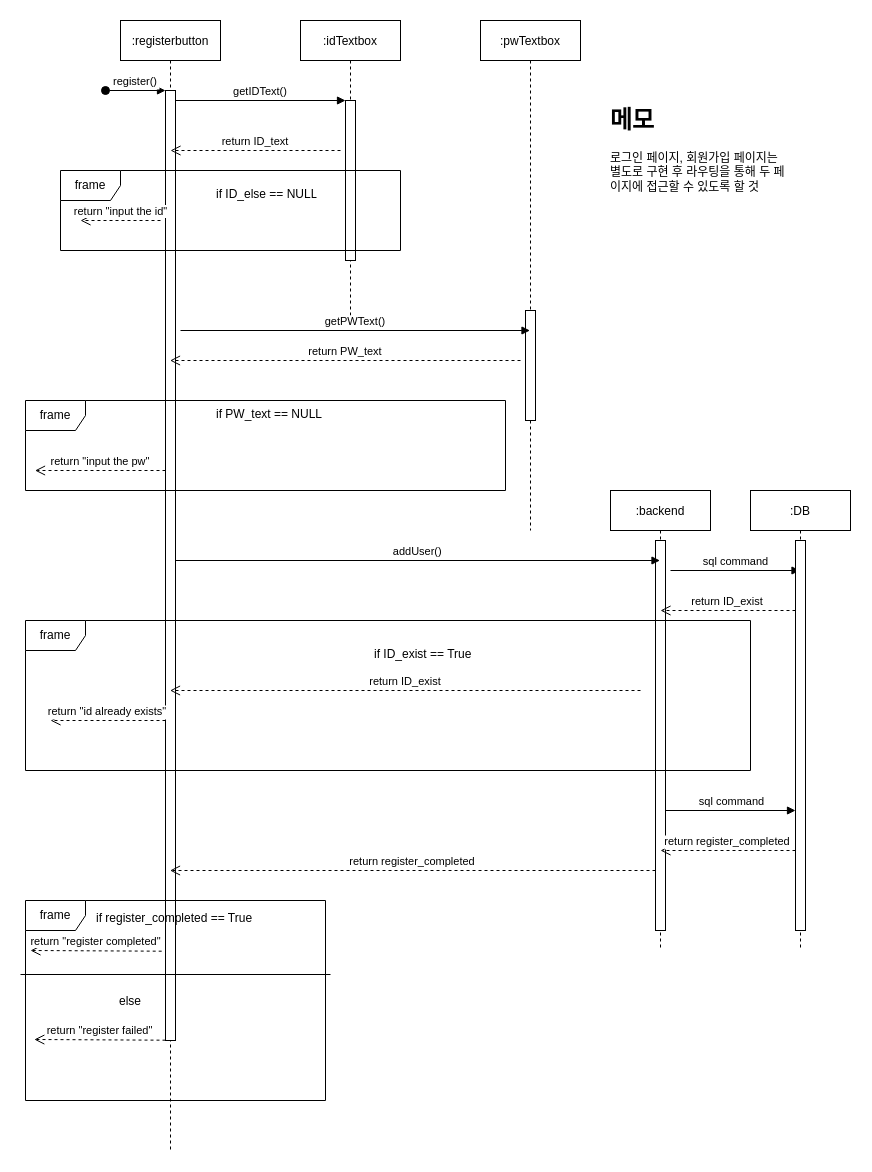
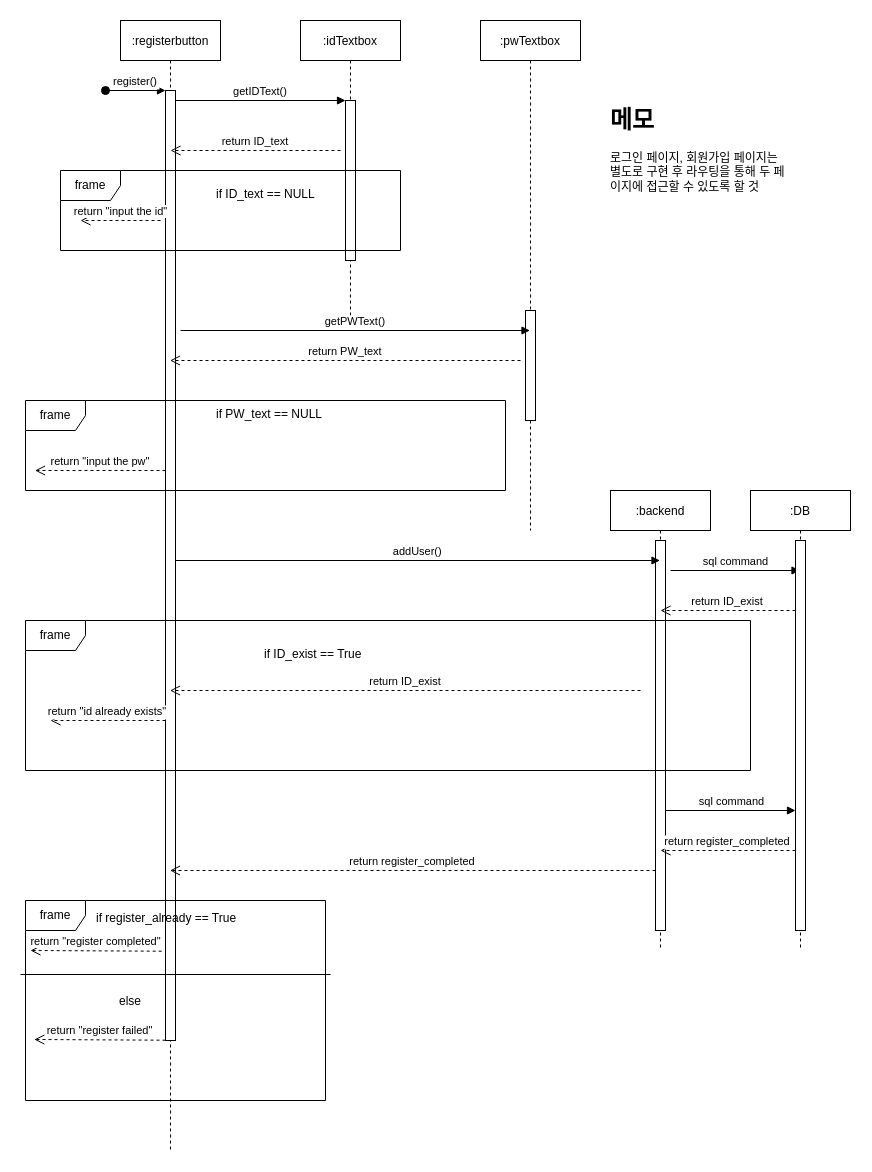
node "if ID_else == NULL": label "if ID_else == NULL" -> "if ID_text == NULL"
node "if ID_exist == True": moved (426, 654) -> (316, 654)
node "if register_completed == True": label "if register_completed == True" -> "if register_already == True"
